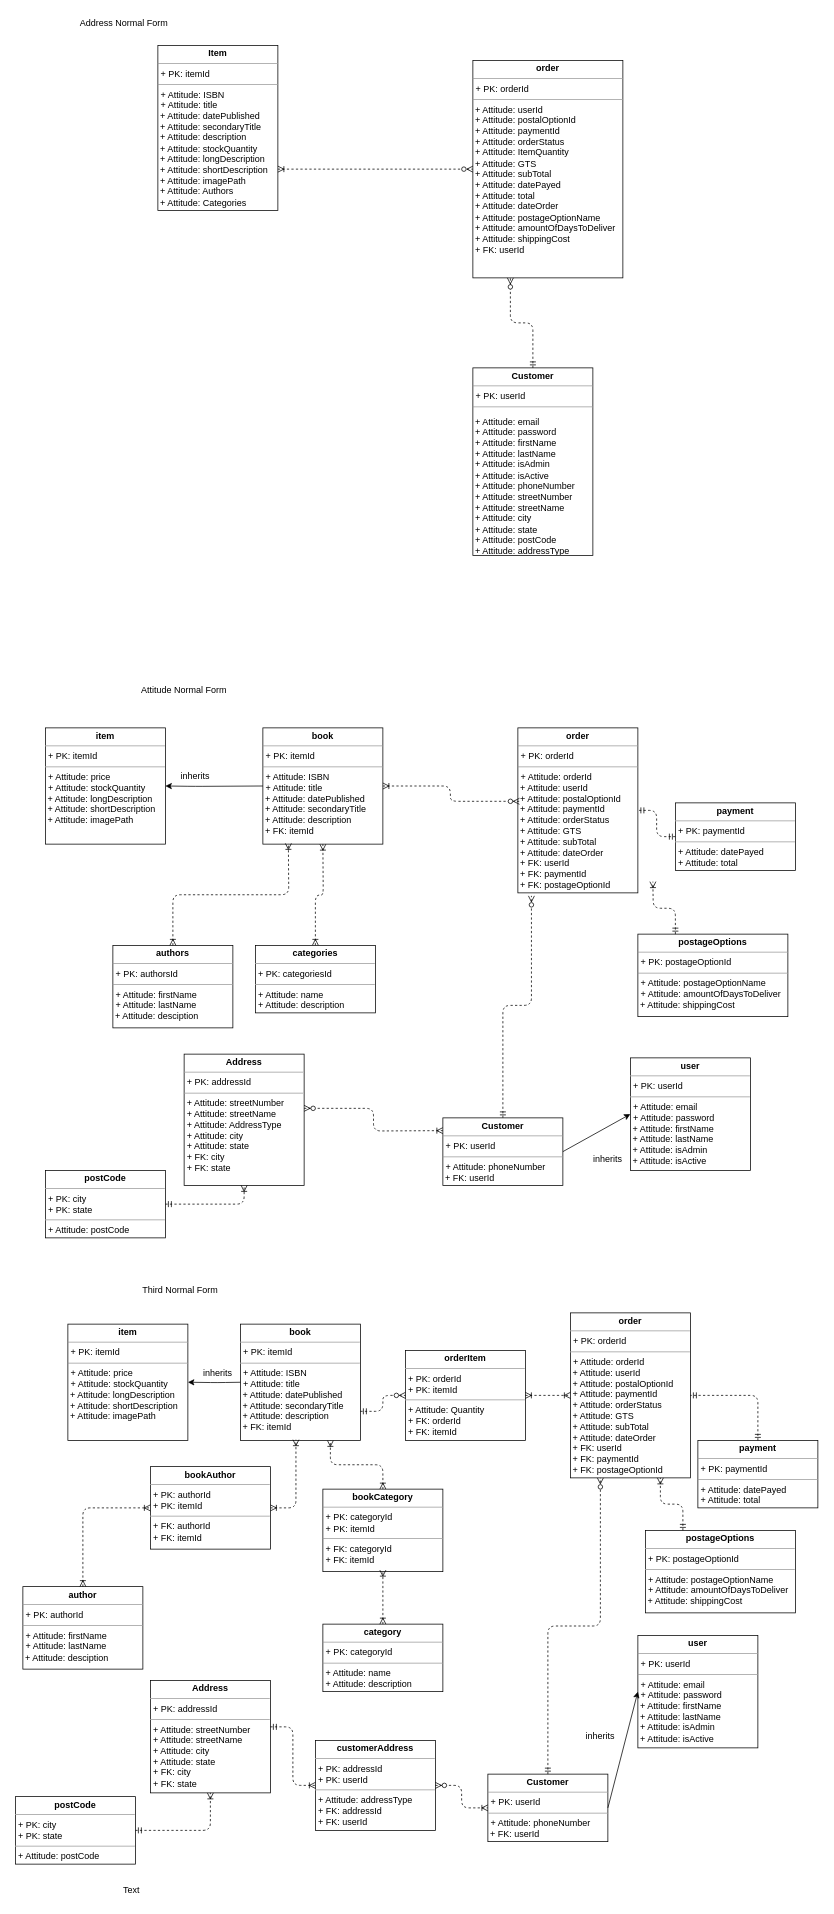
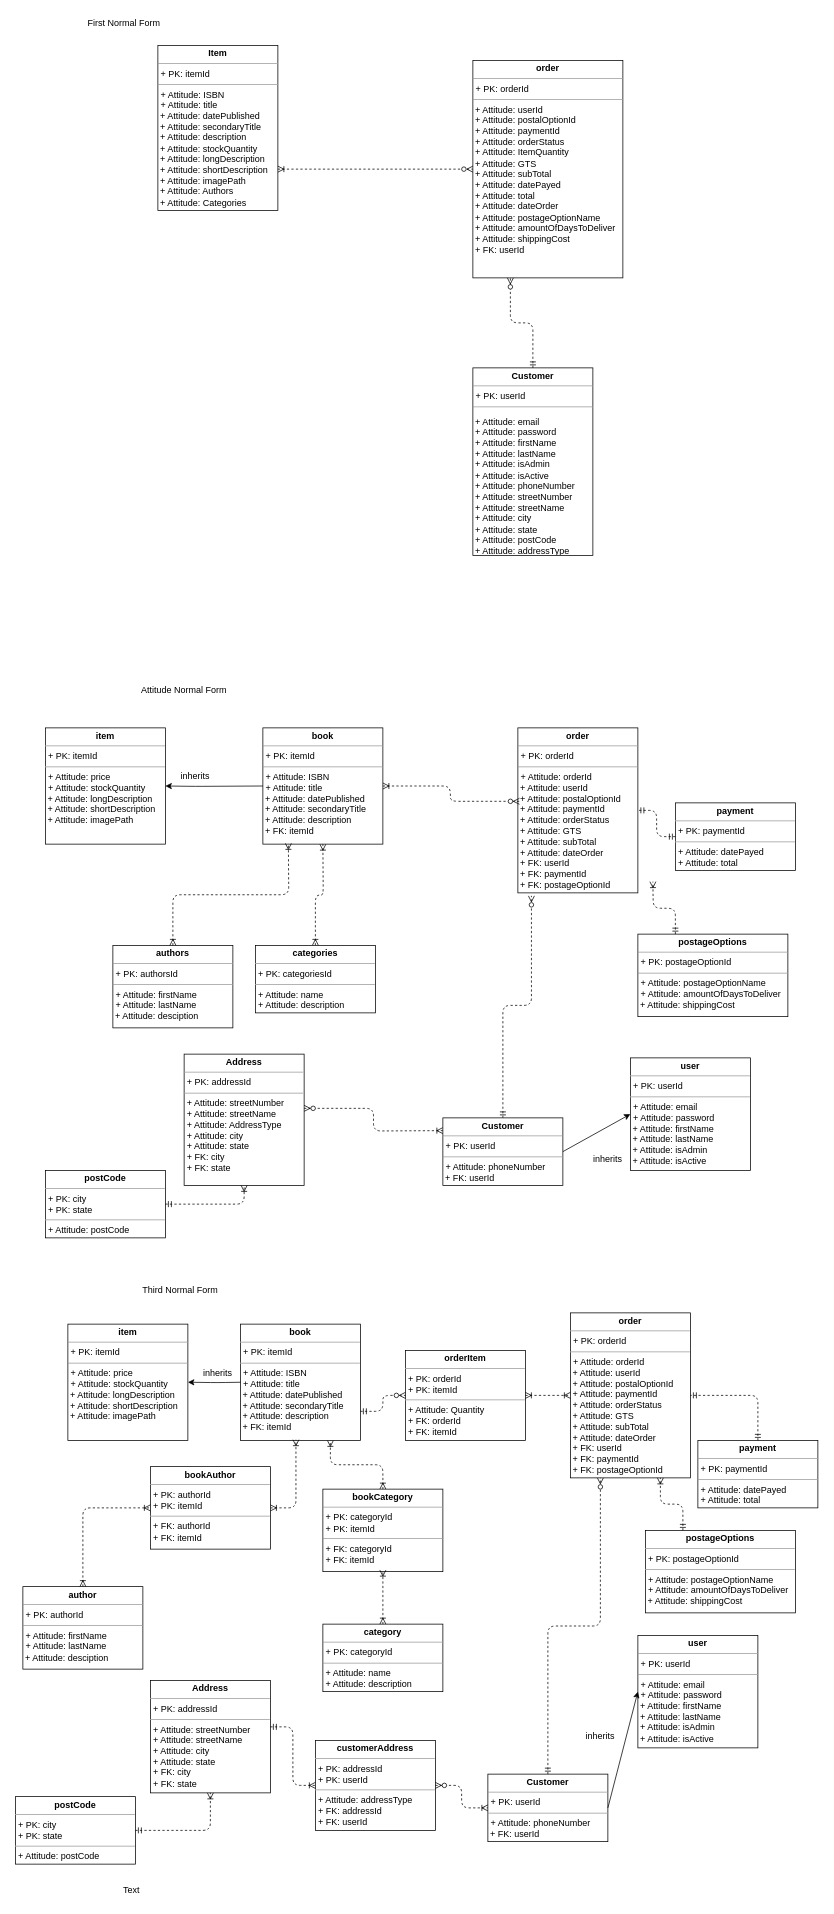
node "Address Normal Form": label "Address Normal Form" -> "First Normal Form"
